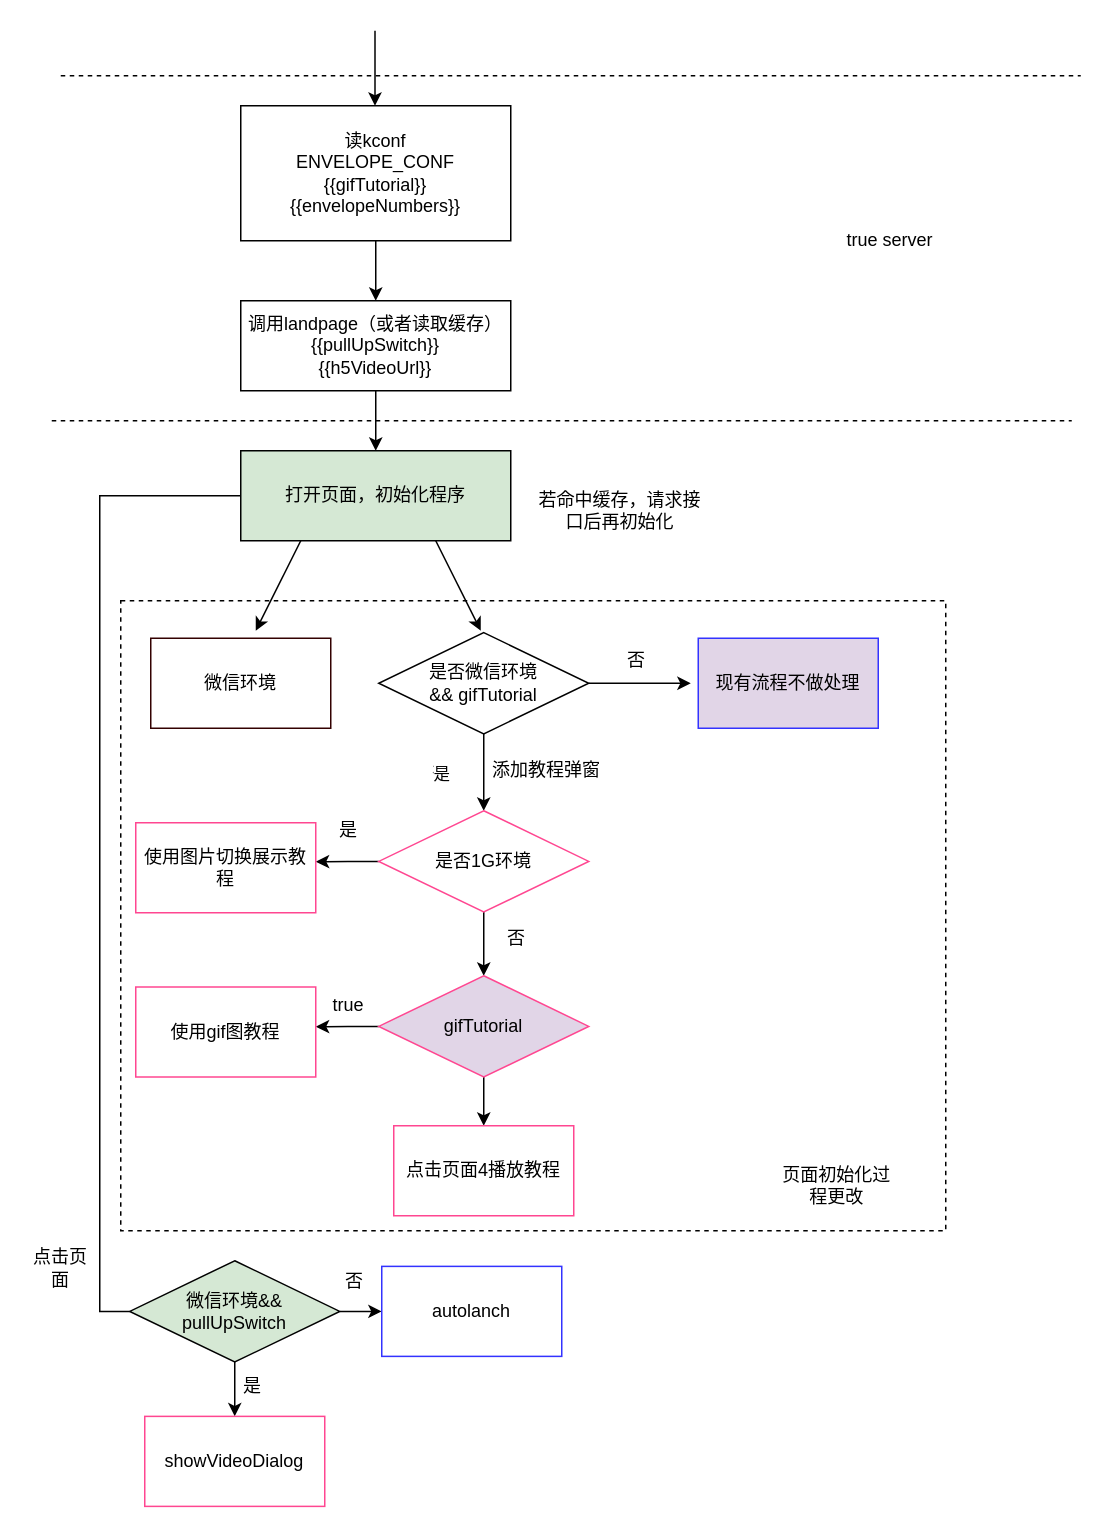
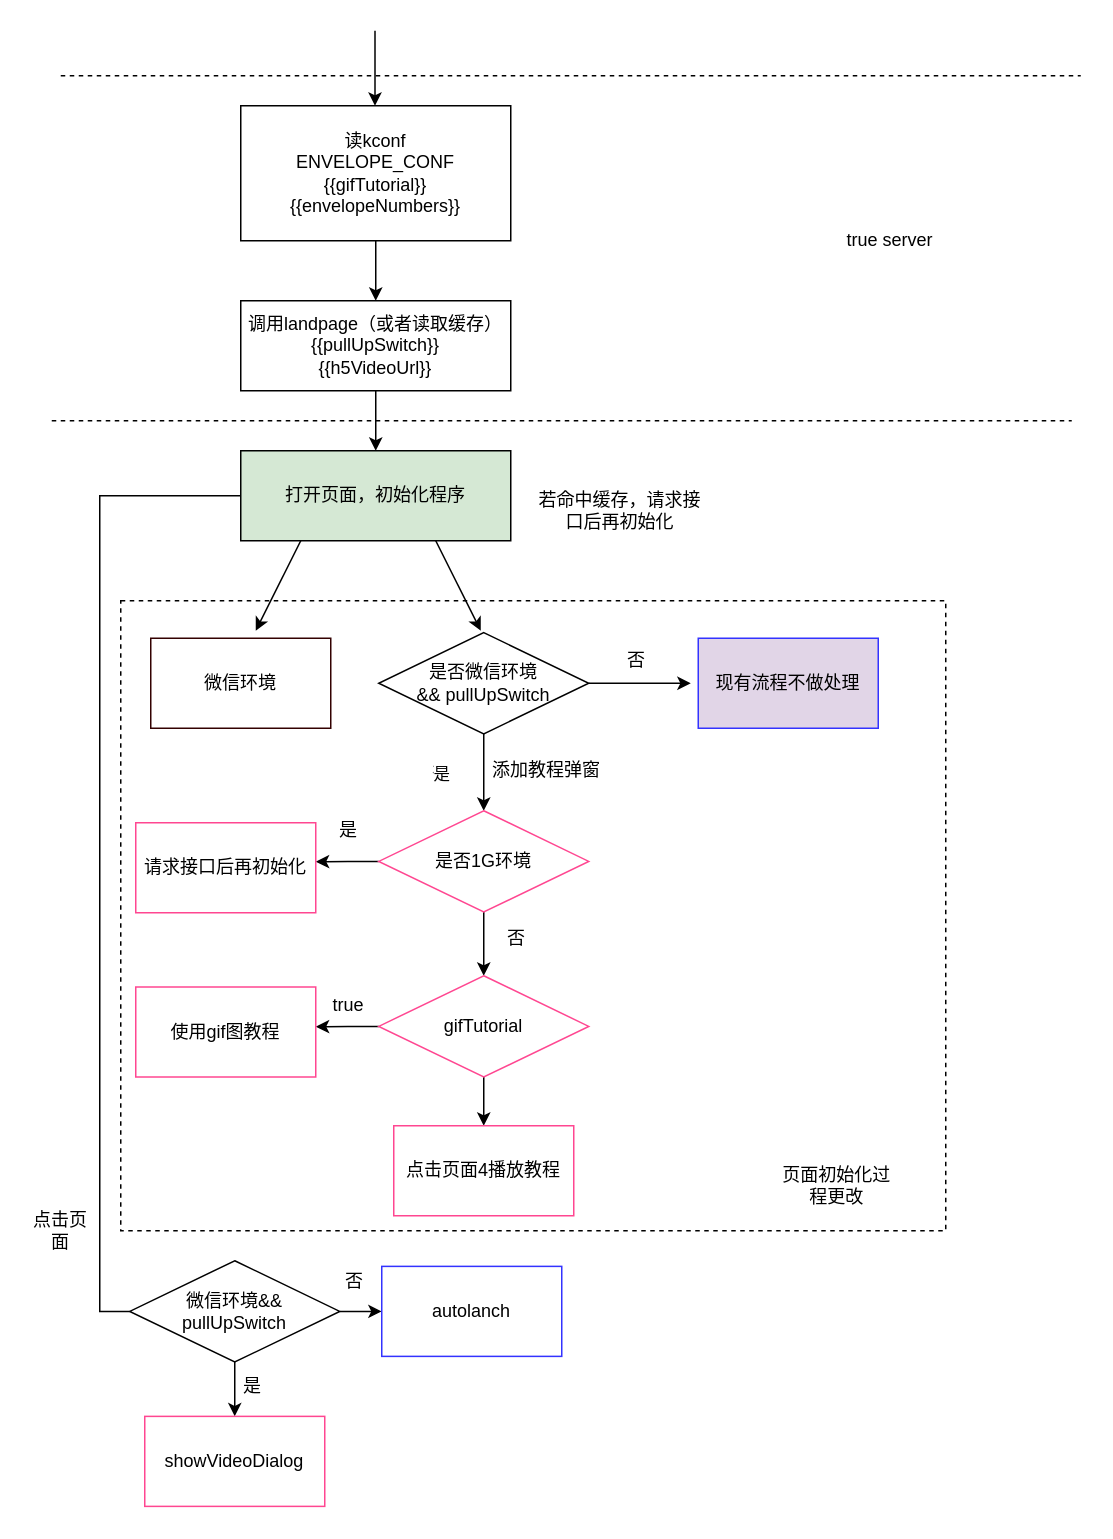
node "是否微信环境 && gifTutorial": label "是否微信环境 && gifTutorial" -> "是否微信环境 && pullUpSwitch"
node "使用图片切换展示教程": label "使用图片切换展示教程" -> "请求接口后再初始化"
node "gifTutorial": fillcolor #e1d5e7 -> #ffffff
node "点击页面": moved (61, 1268) -> (61, 1231)
node "微信环境&& pullUpSwitch": fillcolor #d5e8d4 -> #ffffff
